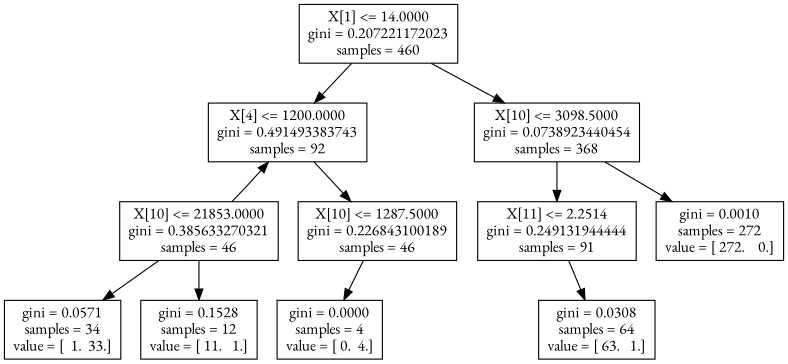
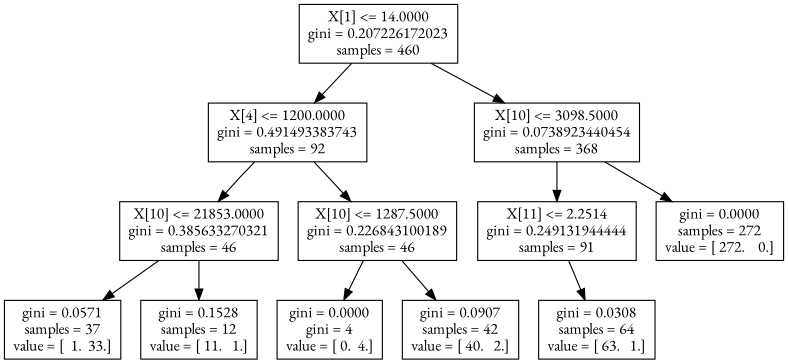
node "X[1] <= 14.0000 gini = 0.207221172023 samples = 460": label "X[1] <= 14.0000 gini = 0.207221172023 samples = 460" -> "X[1] <= 14.0000 gini = 0.207226172023 samples = 460"
edge "X[10] <= 21853.0000 gini = 0.385633270321 samples = 46" -> "X[4] <= 1200.0000 gini = 0.491493383743 samples = 92": reversed
node "gini = 0.0010 samples = 272 value = [ 272.    0.]": label "gini = 0.0010 samples = 272 value = [ 272.    0.]" -> "gini = 0.0000 samples = 272 value = [ 272.    0.]"
node "gini = 0.0571 samples = 34 value = [  1.  33.]": label "gini = 0.0571 samples = 34 value = [  1.  33.]" -> "gini = 0.0571 samples = 37 value = [  1.  33.]"
node "gini = 0.0000 samples = 4 value = [ 0.  4.]": label "gini = 0.0000 samples = 4 value = [ 0.  4.]" -> "gini = 0.0000 gini = 4 value = [ 0.  4.]"
node "gini = 0.0907 samples = 42 value = [ 40.   2.]": added
